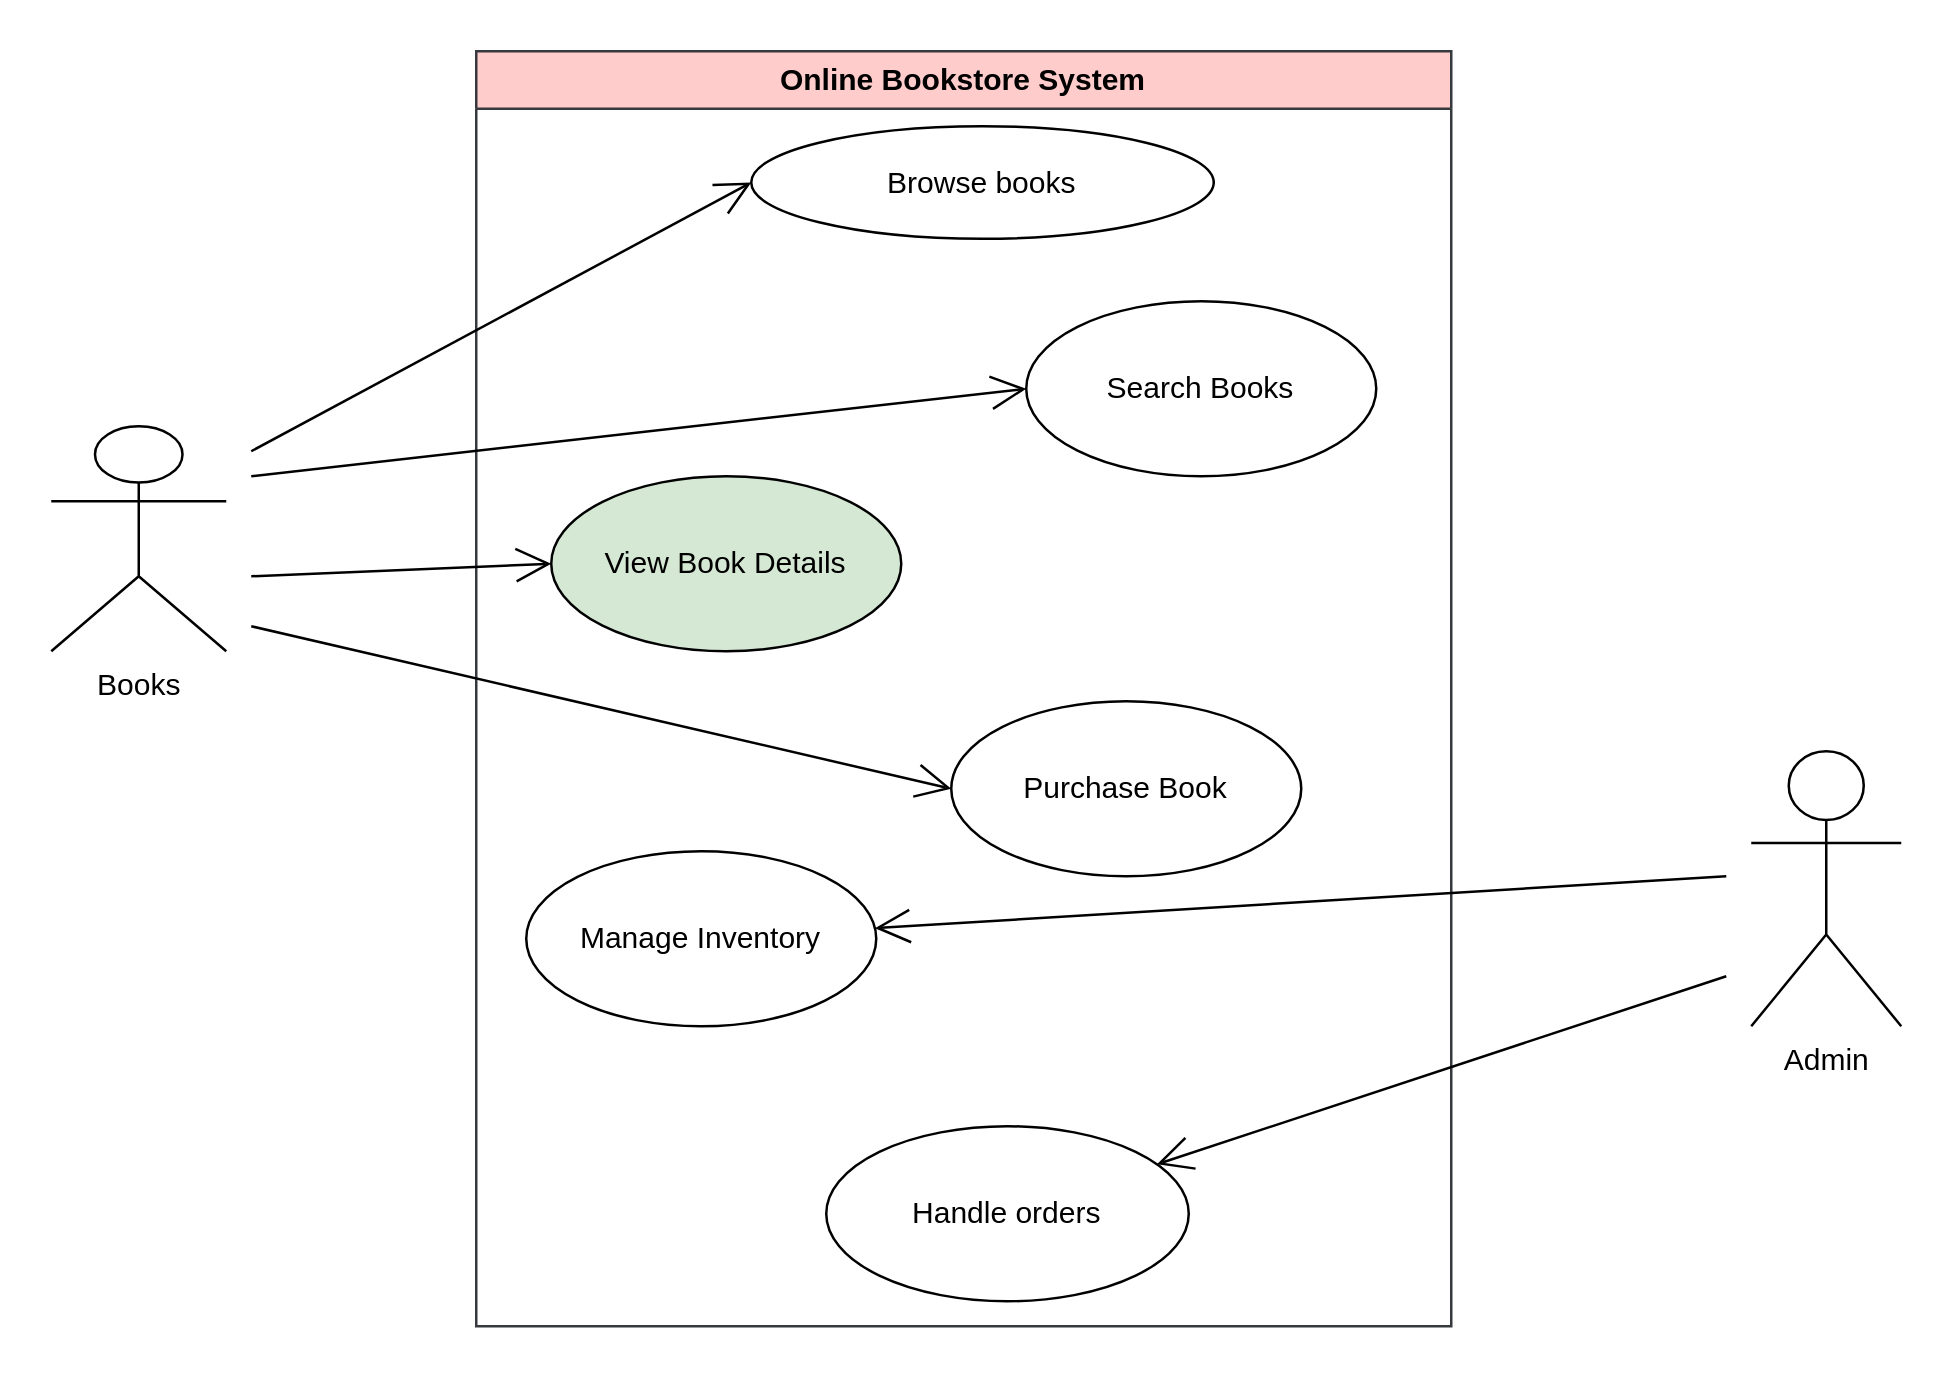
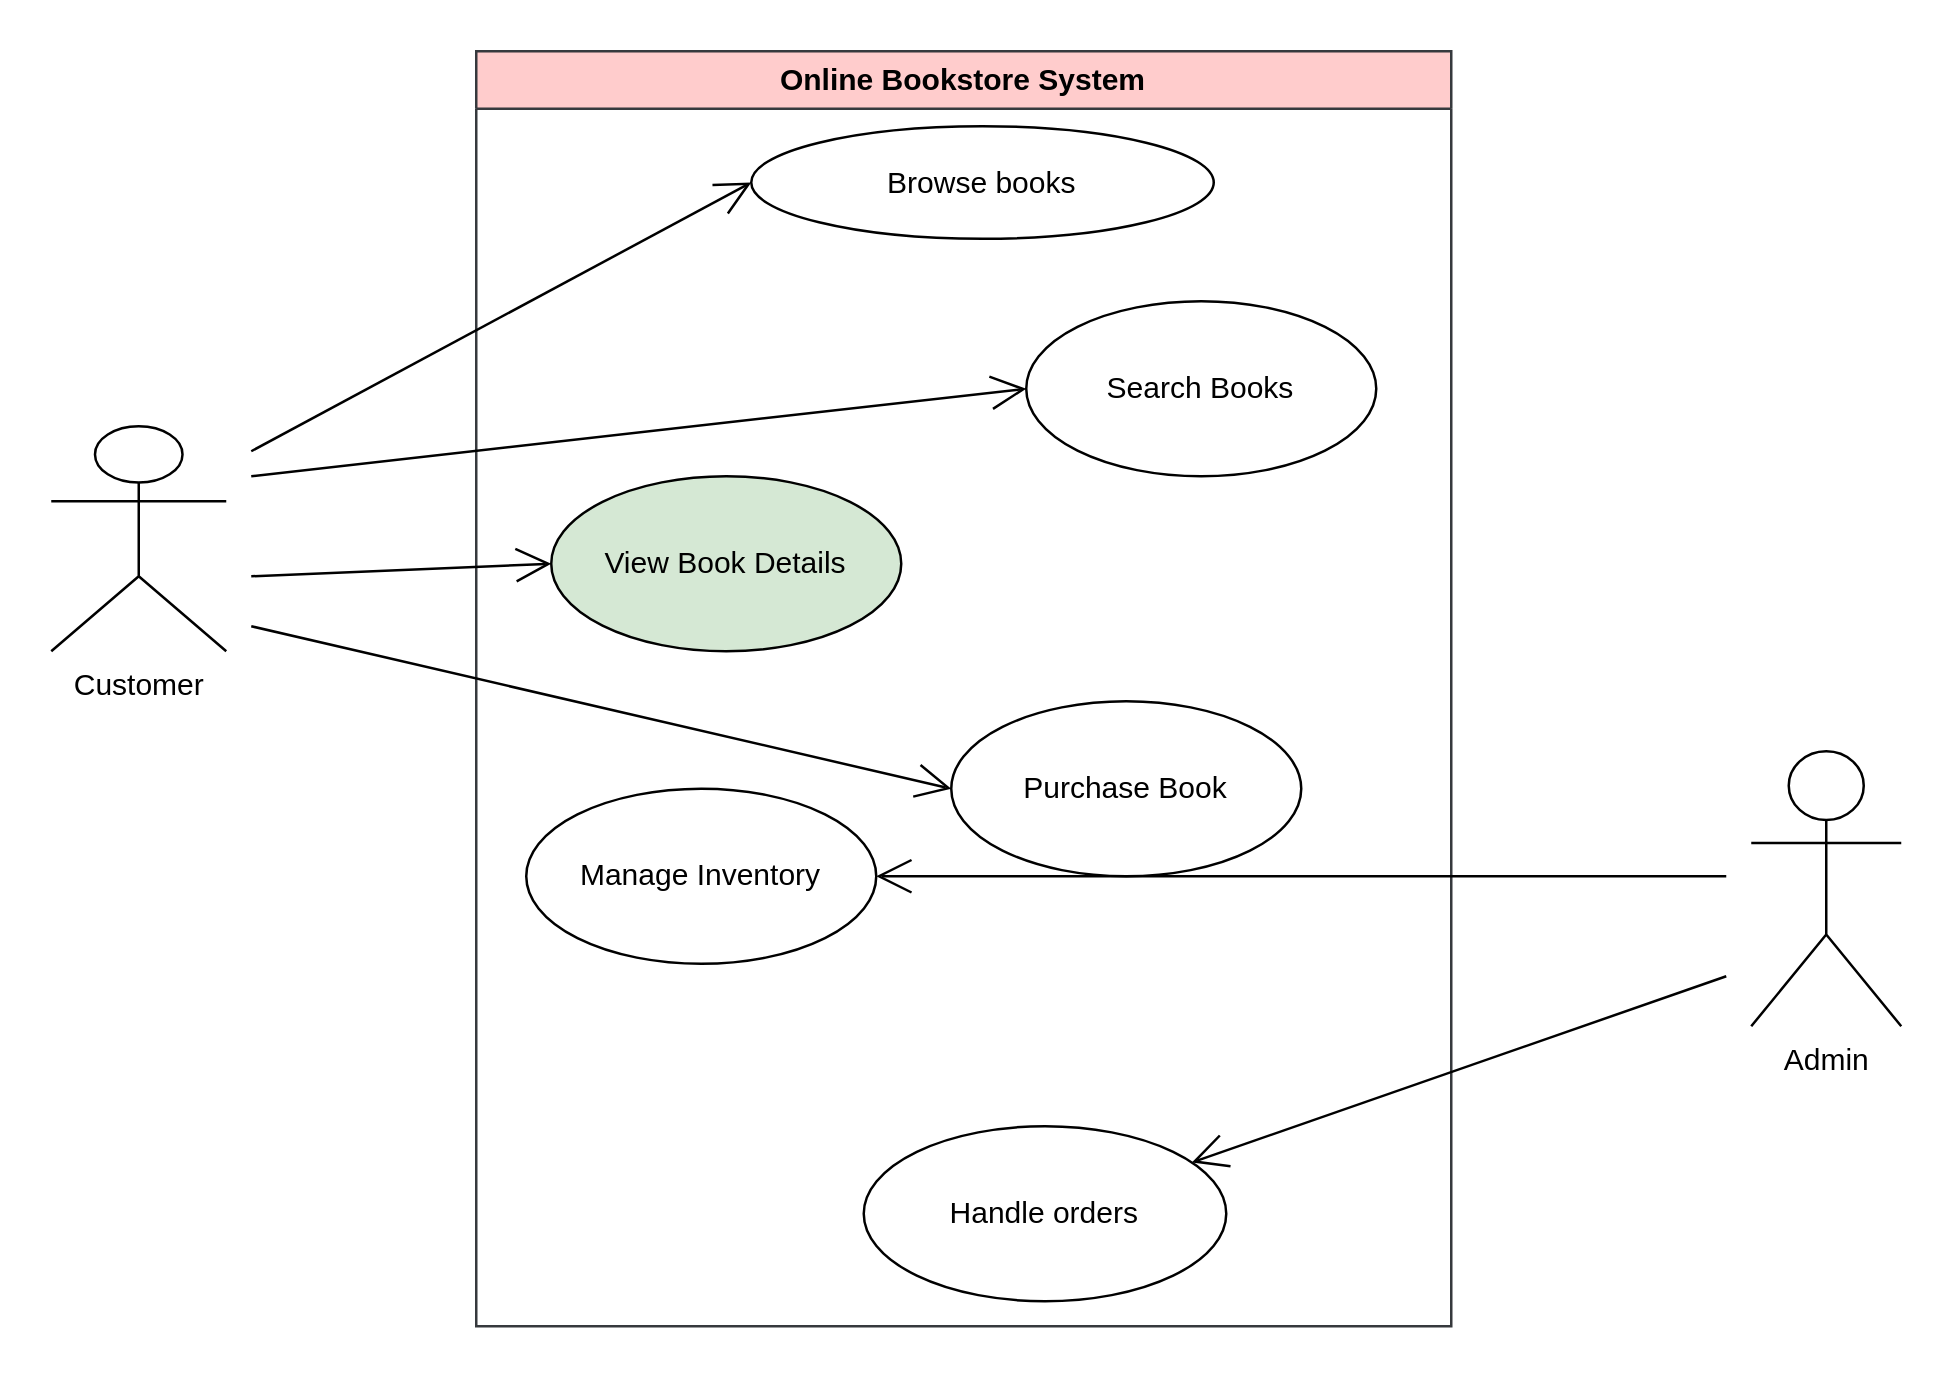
node "Books": label "Books" -> "Customer"
node "Manage Inventory": moved (701, 939) -> (701, 876)
node "Handle orders": moved (1008, 1214) -> (1045, 1214)
